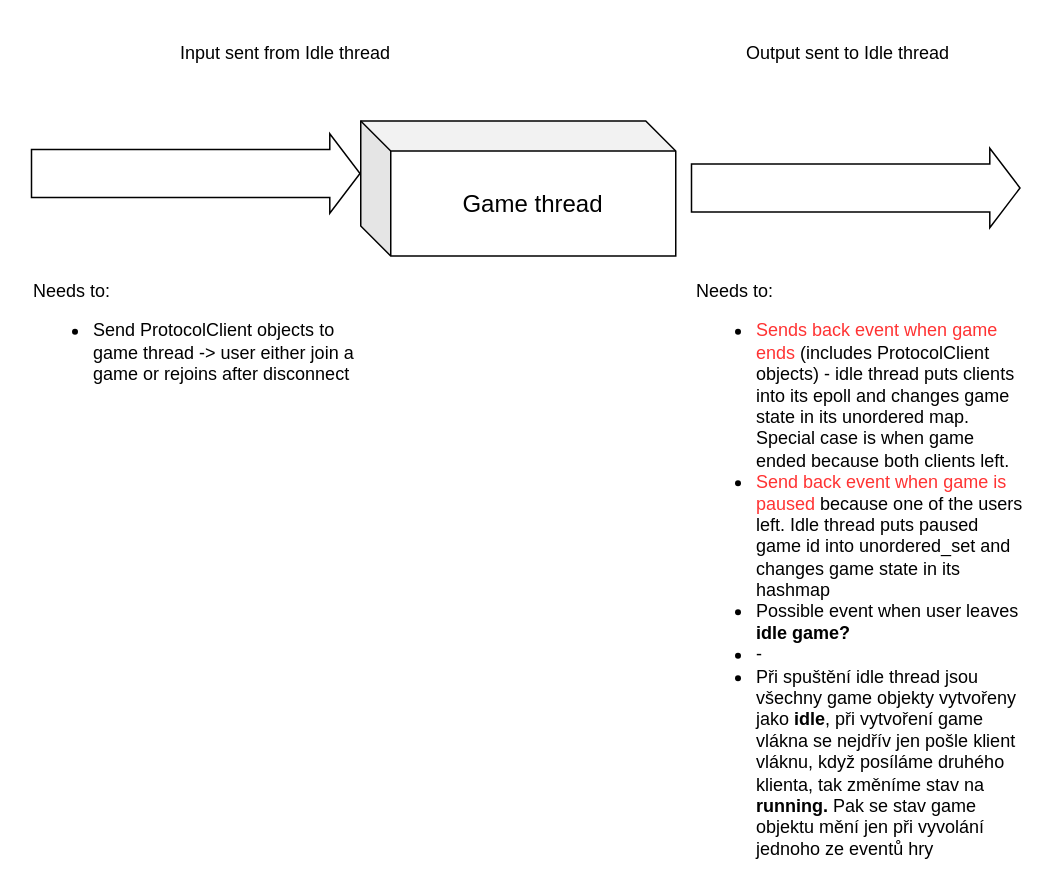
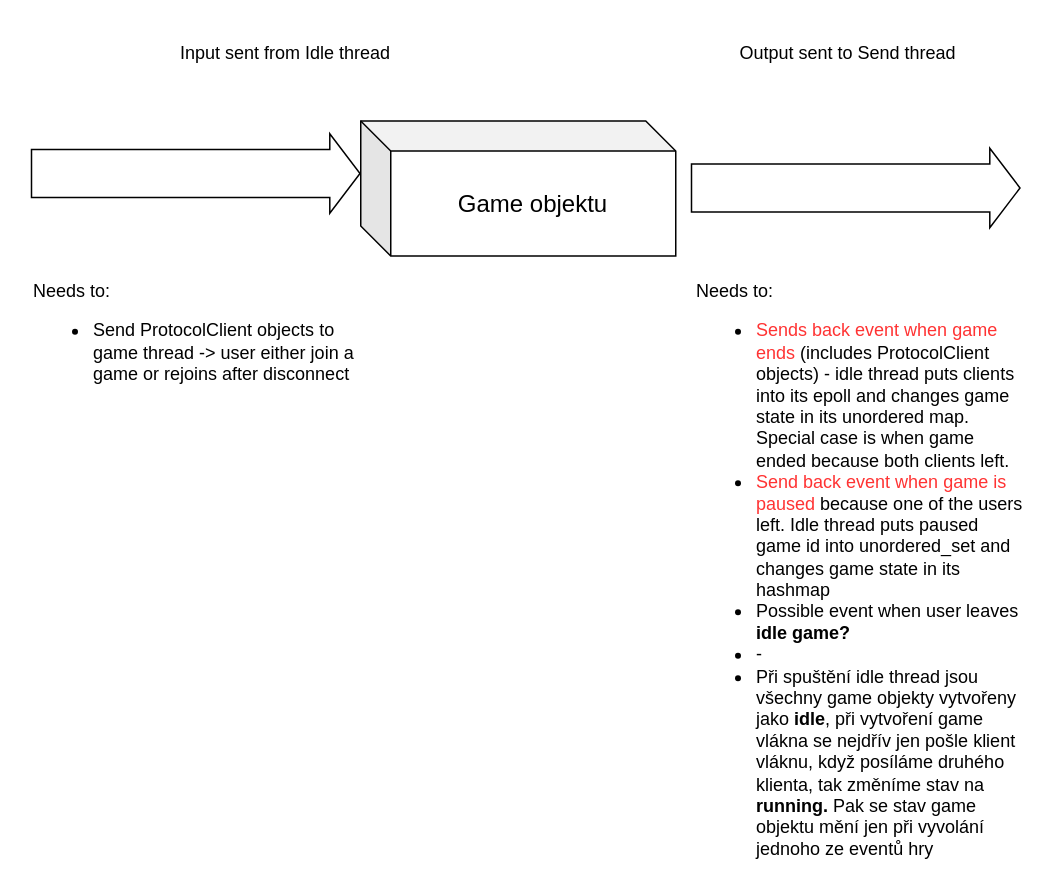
node "Output sent to Idle thread": label "Output sent to Idle thread" -> "Output sent to Send thread"
node "Game thread": label "Game thread" -> "Game objektu"
